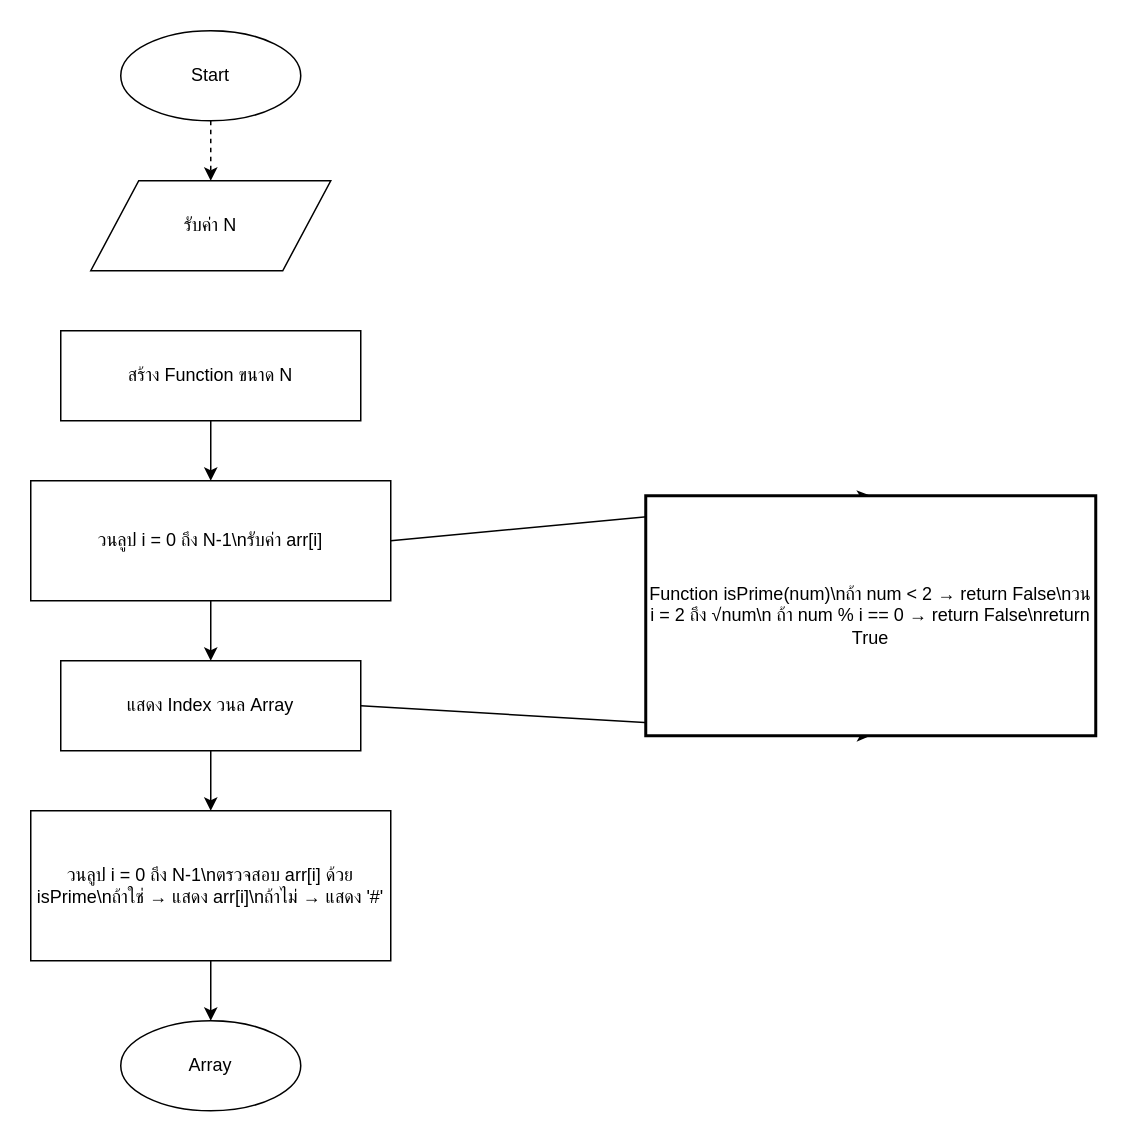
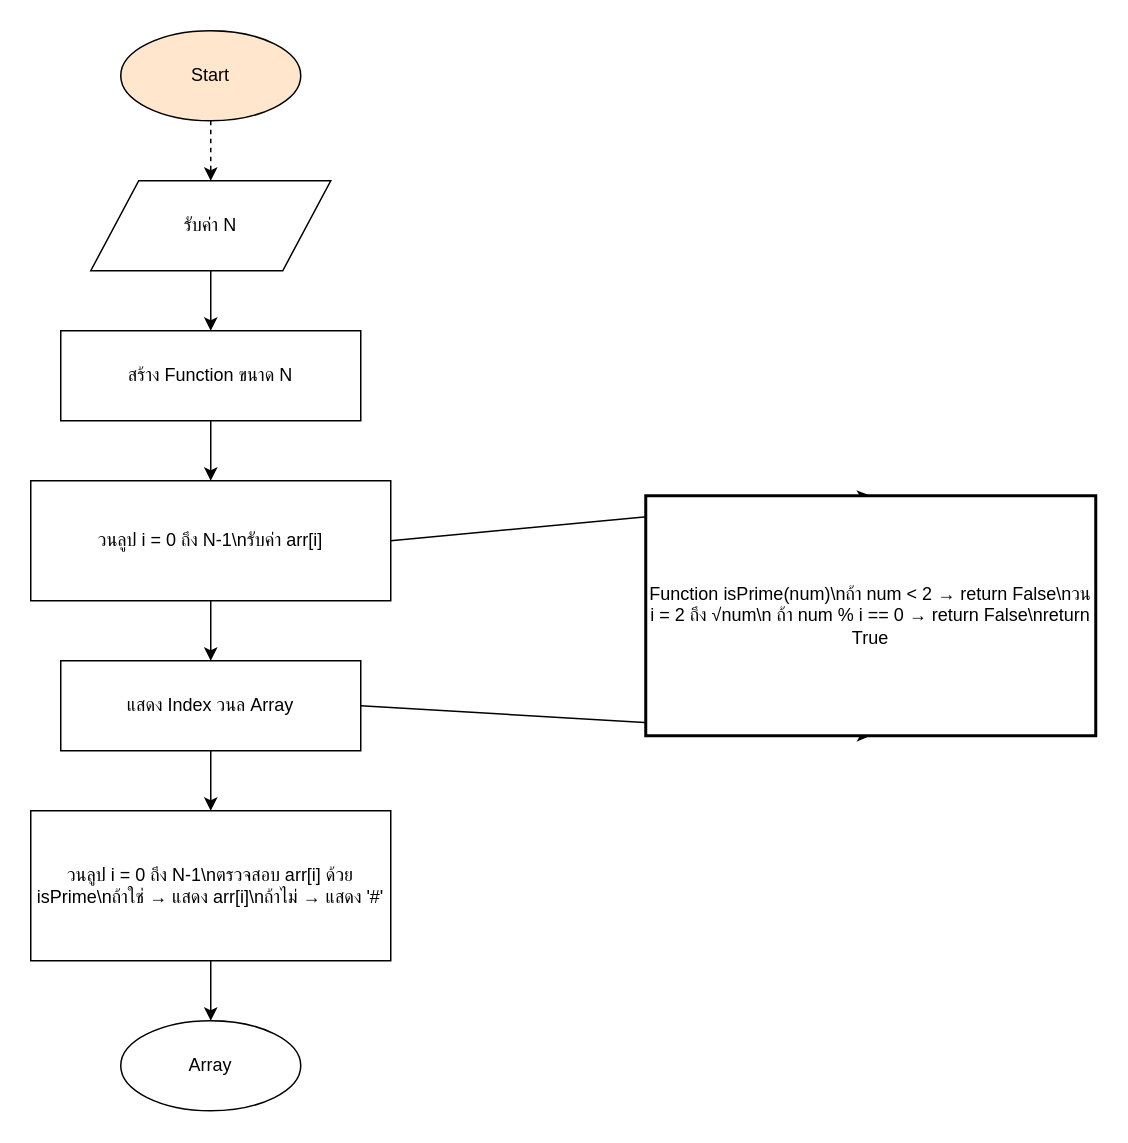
node "Start": fillcolor #ffffff -> #ffe6cc
edge "รับค่า N" -> "สร้าง Function ขนาด N": added
